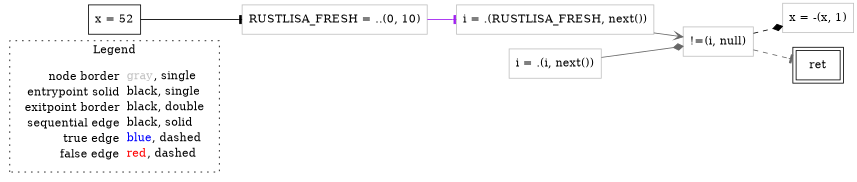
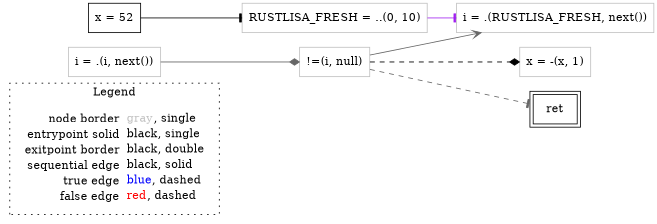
edge "i = .(RUSTLISA_FRESH, next())" -> "!=(i, null)": reversed
